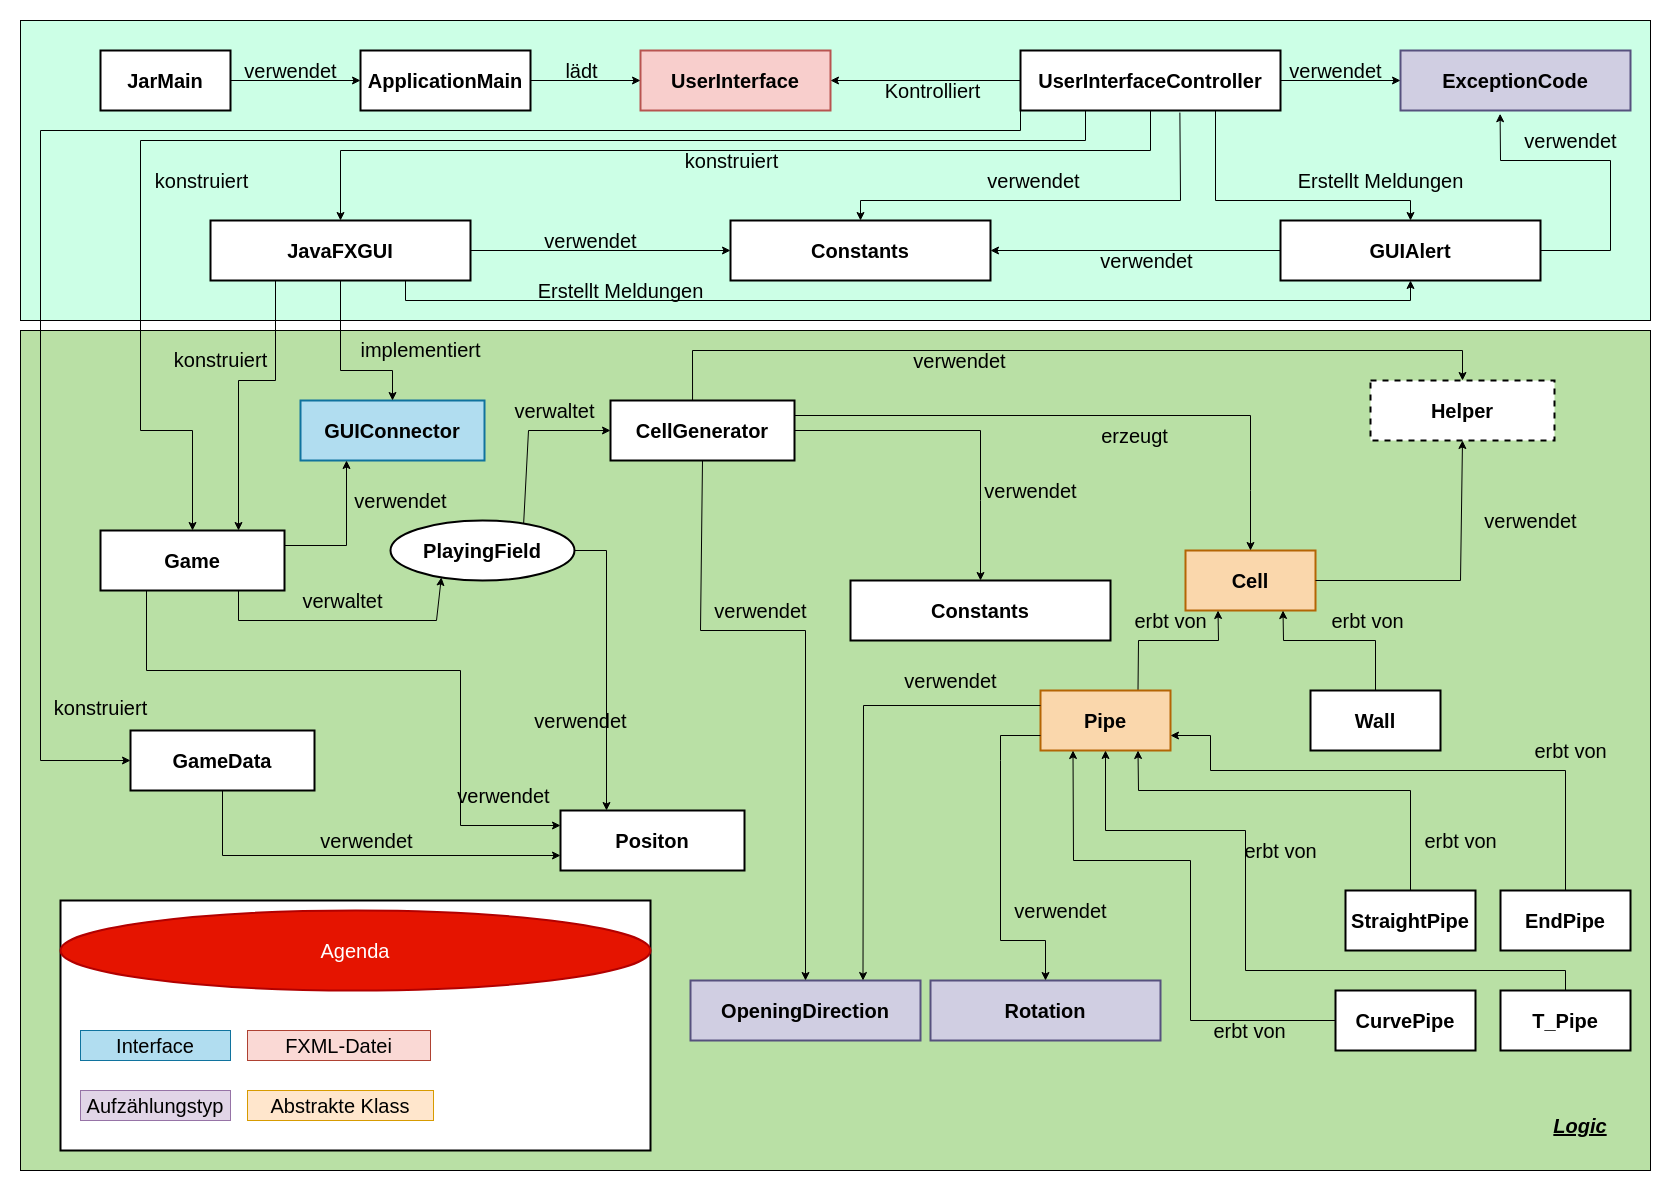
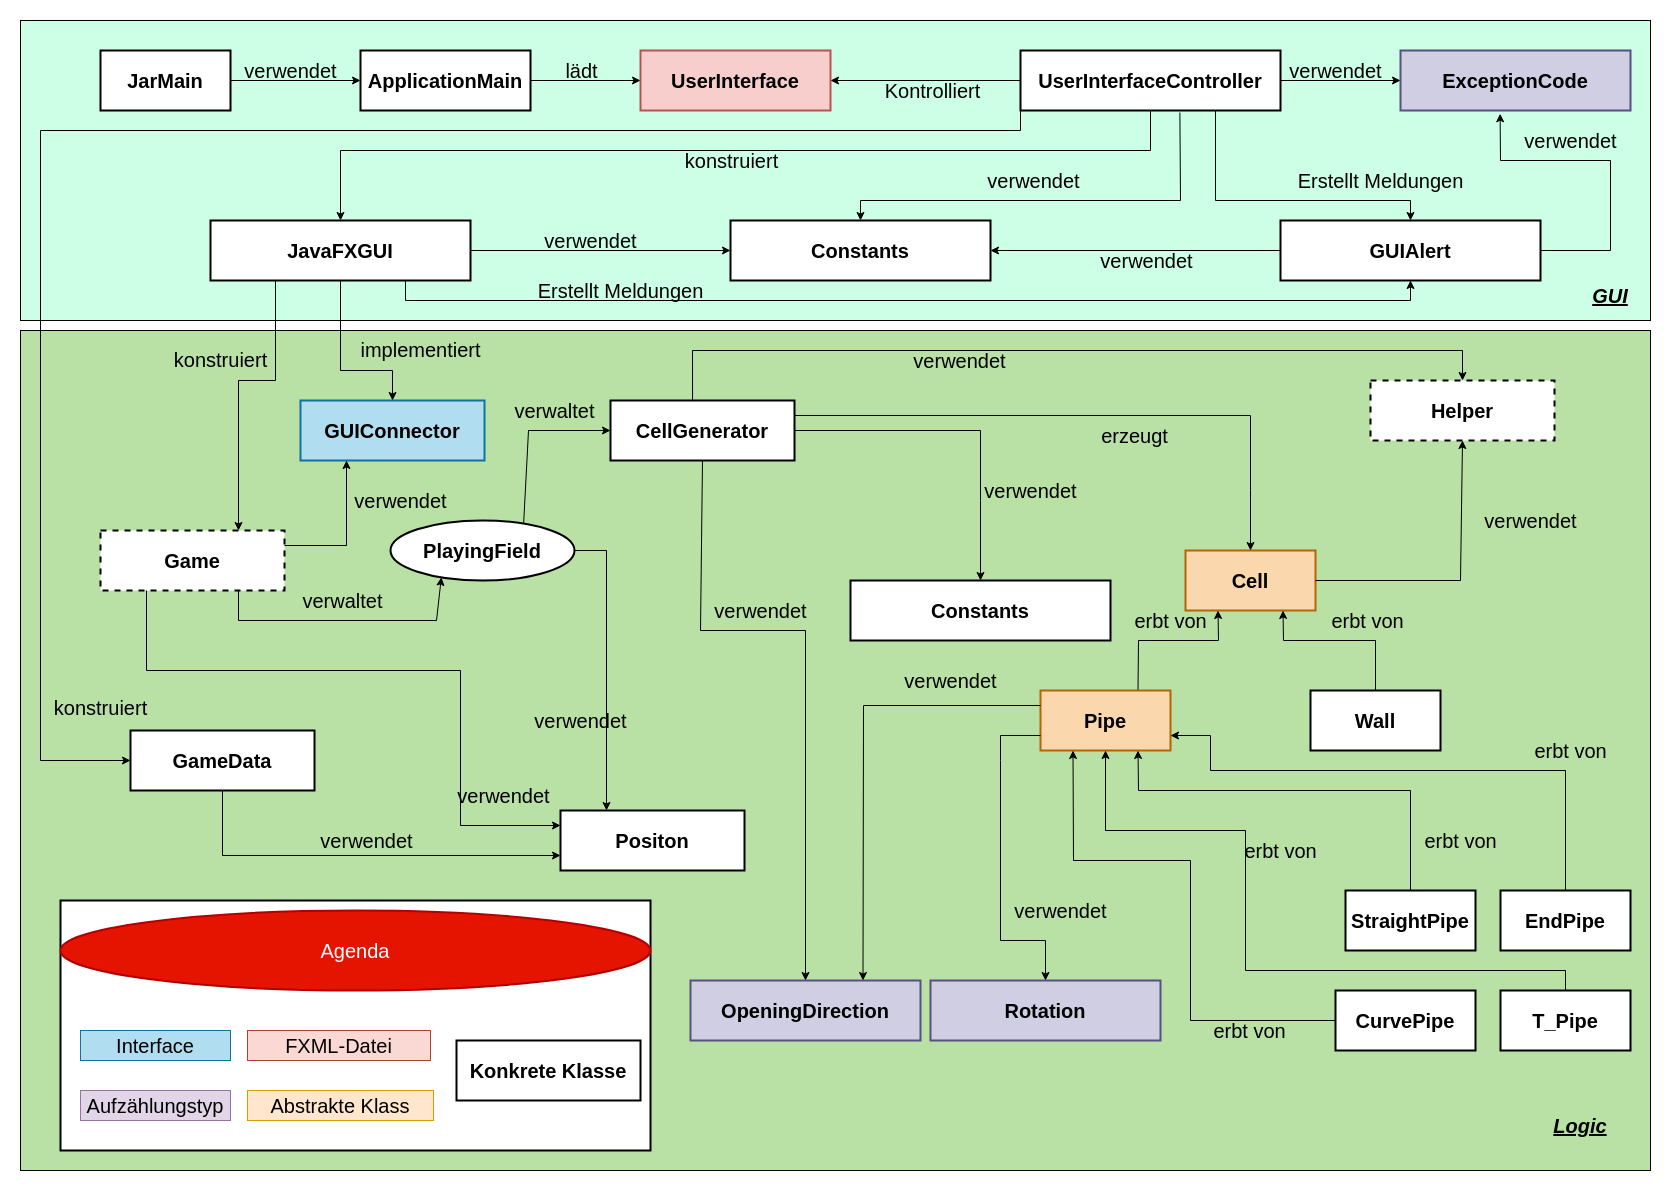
edge "UserInterfaceController" -> "Game": removed, label "konstruiert"
node "GUI": added
node "Game": style solid -> dashed
node "Konkrete Klasse": added
